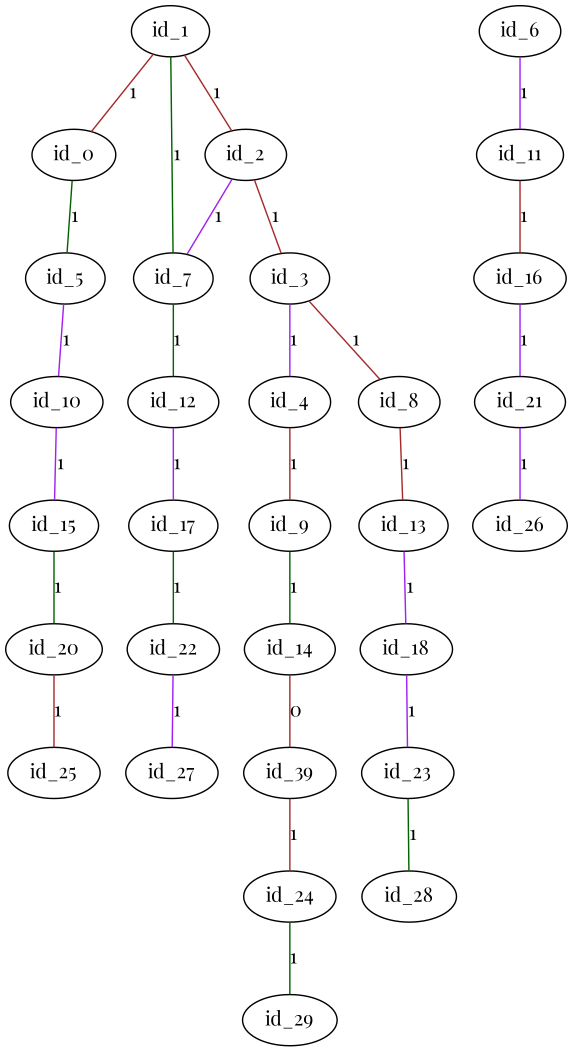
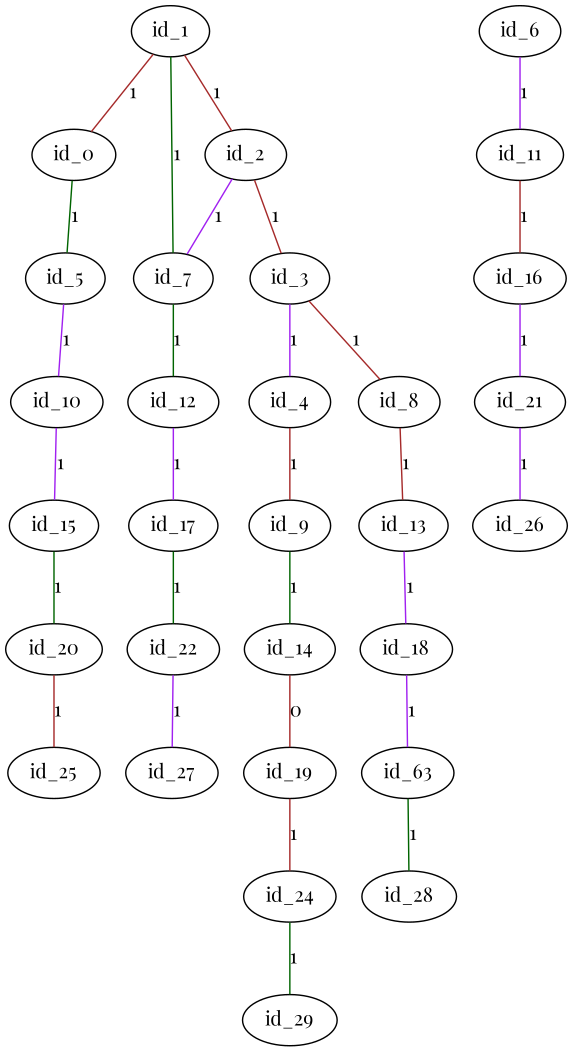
node "id_39": label "id_39" -> "id_19"
node "id_23": label "id_23" -> "id_63"
